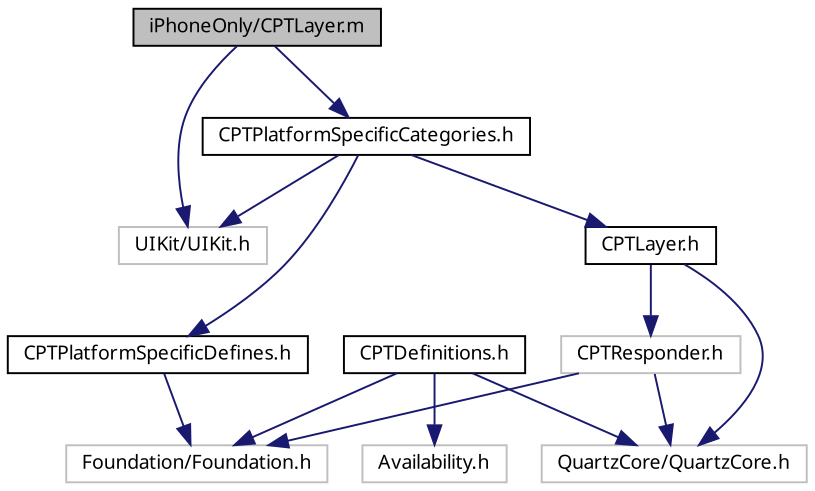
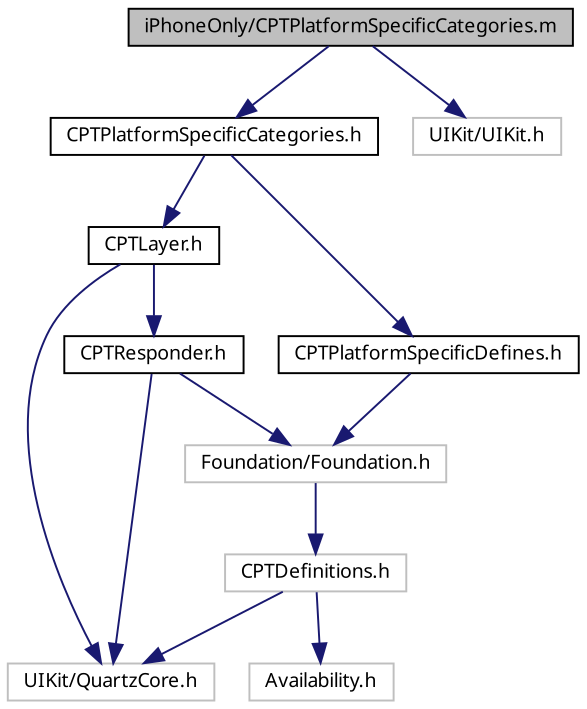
node "iPhoneOnly/CPTLayer.m": label "iPhoneOnly/CPTLayer.m" -> "iPhoneOnly/CPTPlatformSpecificCategories.m"
edge "CPTPlatformSpecificCategories.h" -> "UIKit/UIKit.h": removed
node "CPTDefinitions.h": color black -> grey75
node "CPTResponder.h": color grey75 -> black
edge "CPTDefinitions.h" -> "Foundation/Foundation.h": reversed
node "QuartzCore/QuartzCore.h": label "QuartzCore/QuartzCore.h" -> "UIKit/QuartzCore.h"
